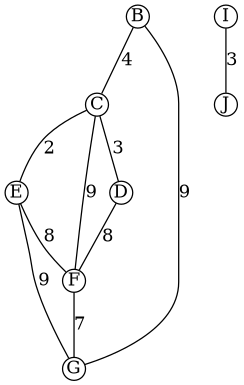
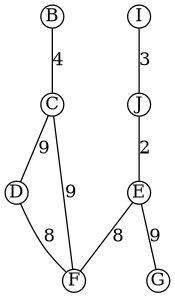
edge "C" -- "E": now "J" -- "E"
edge "C" -- "D": label "3" -> "9"
edge "B" -- "G": removed, label "9"
edge "F" -- "G": removed, label "7"
